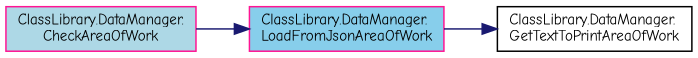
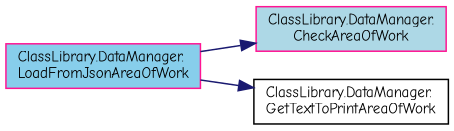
edge "ClassLibrary.DataManager. CheckAreaOfWork" -> "ClassLibrary.DataManager. LoadFromJsonAreaOfWork": reversed
